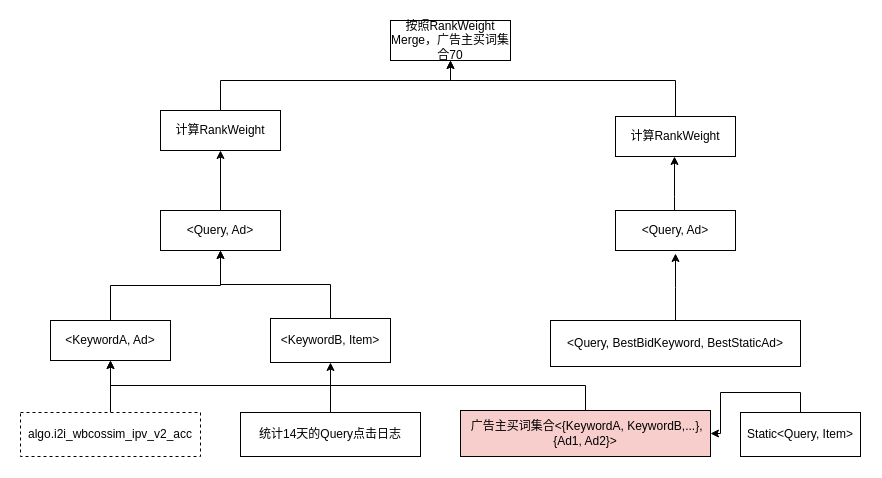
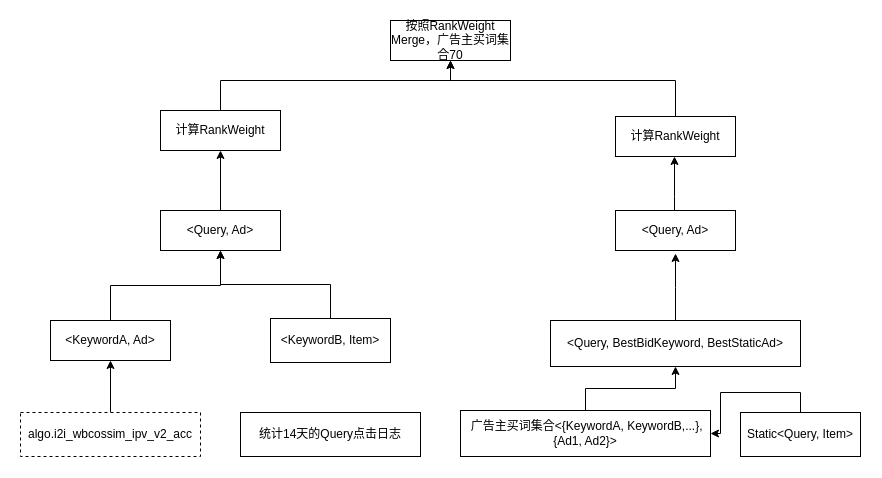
edge "广告主买词集合<{KeywordA, KeywordB,...}, {Ad1, Ad2}>" -> "<KeywordA, Ad>": now "广告主买词集合<{KeywordA, KeywordB,...}, {Ad1, Ad2}>" -> "<Query, BestBidKeyword, BestStaticAd>"
edge "统计14天的Query点击日志" -> "<KeywordB, Item>": removed
node "广告主买词集合<{KeywordA, KeywordB,...}, {Ad1, Ad2}>": fillcolor #f8cecc -> #ffffff
